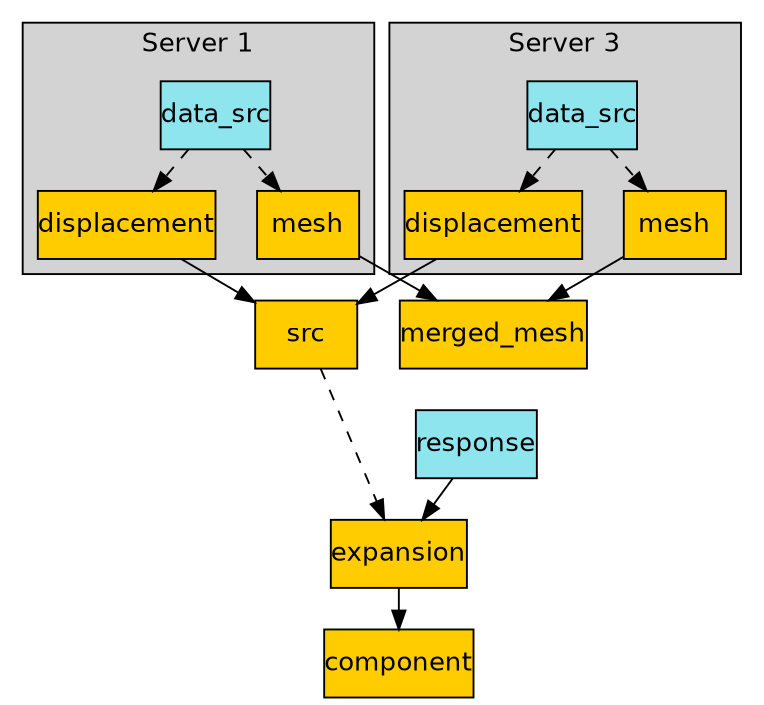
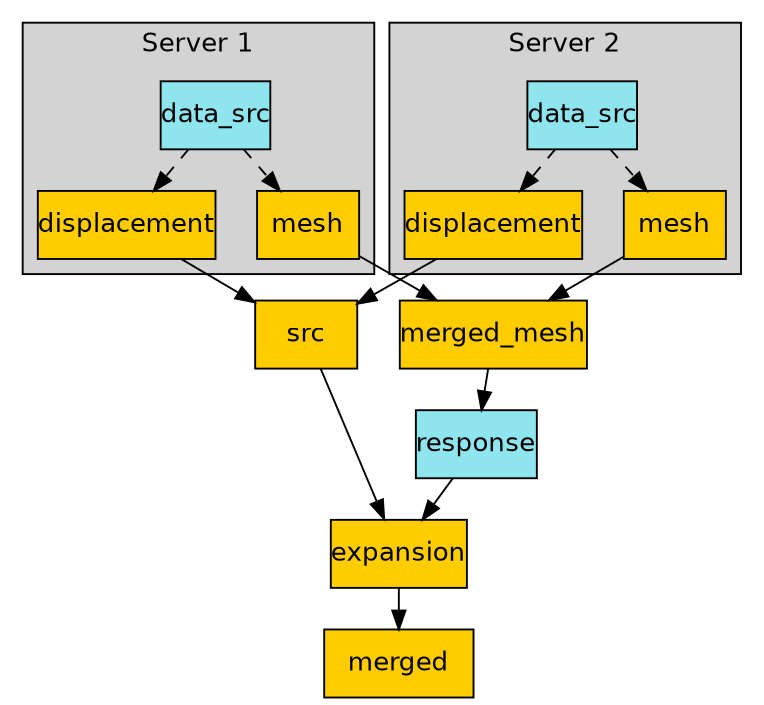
cluster "Server 3": label "Server 3" -> "Server 2"
edge "merged_mesh" -> "response": added
edge "src" -> "expansion": style dashed -> solid
node "component": label "component" -> "merged"
